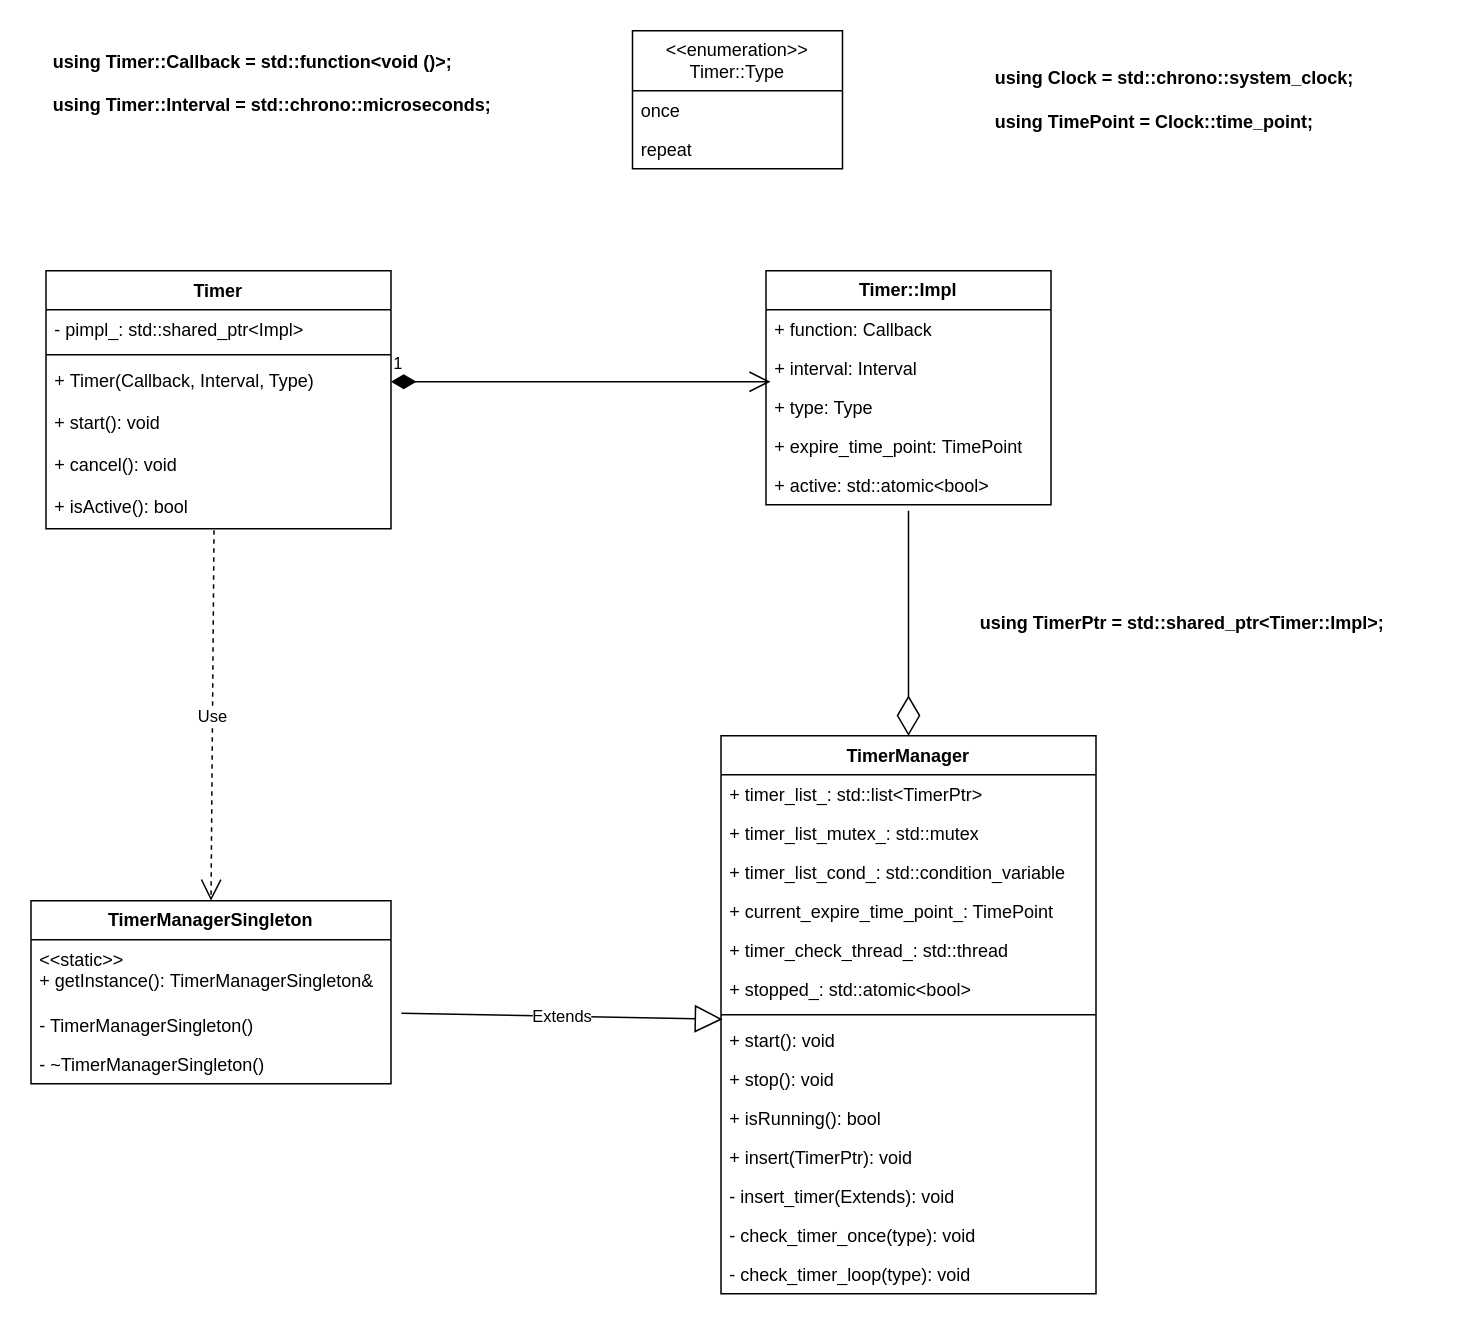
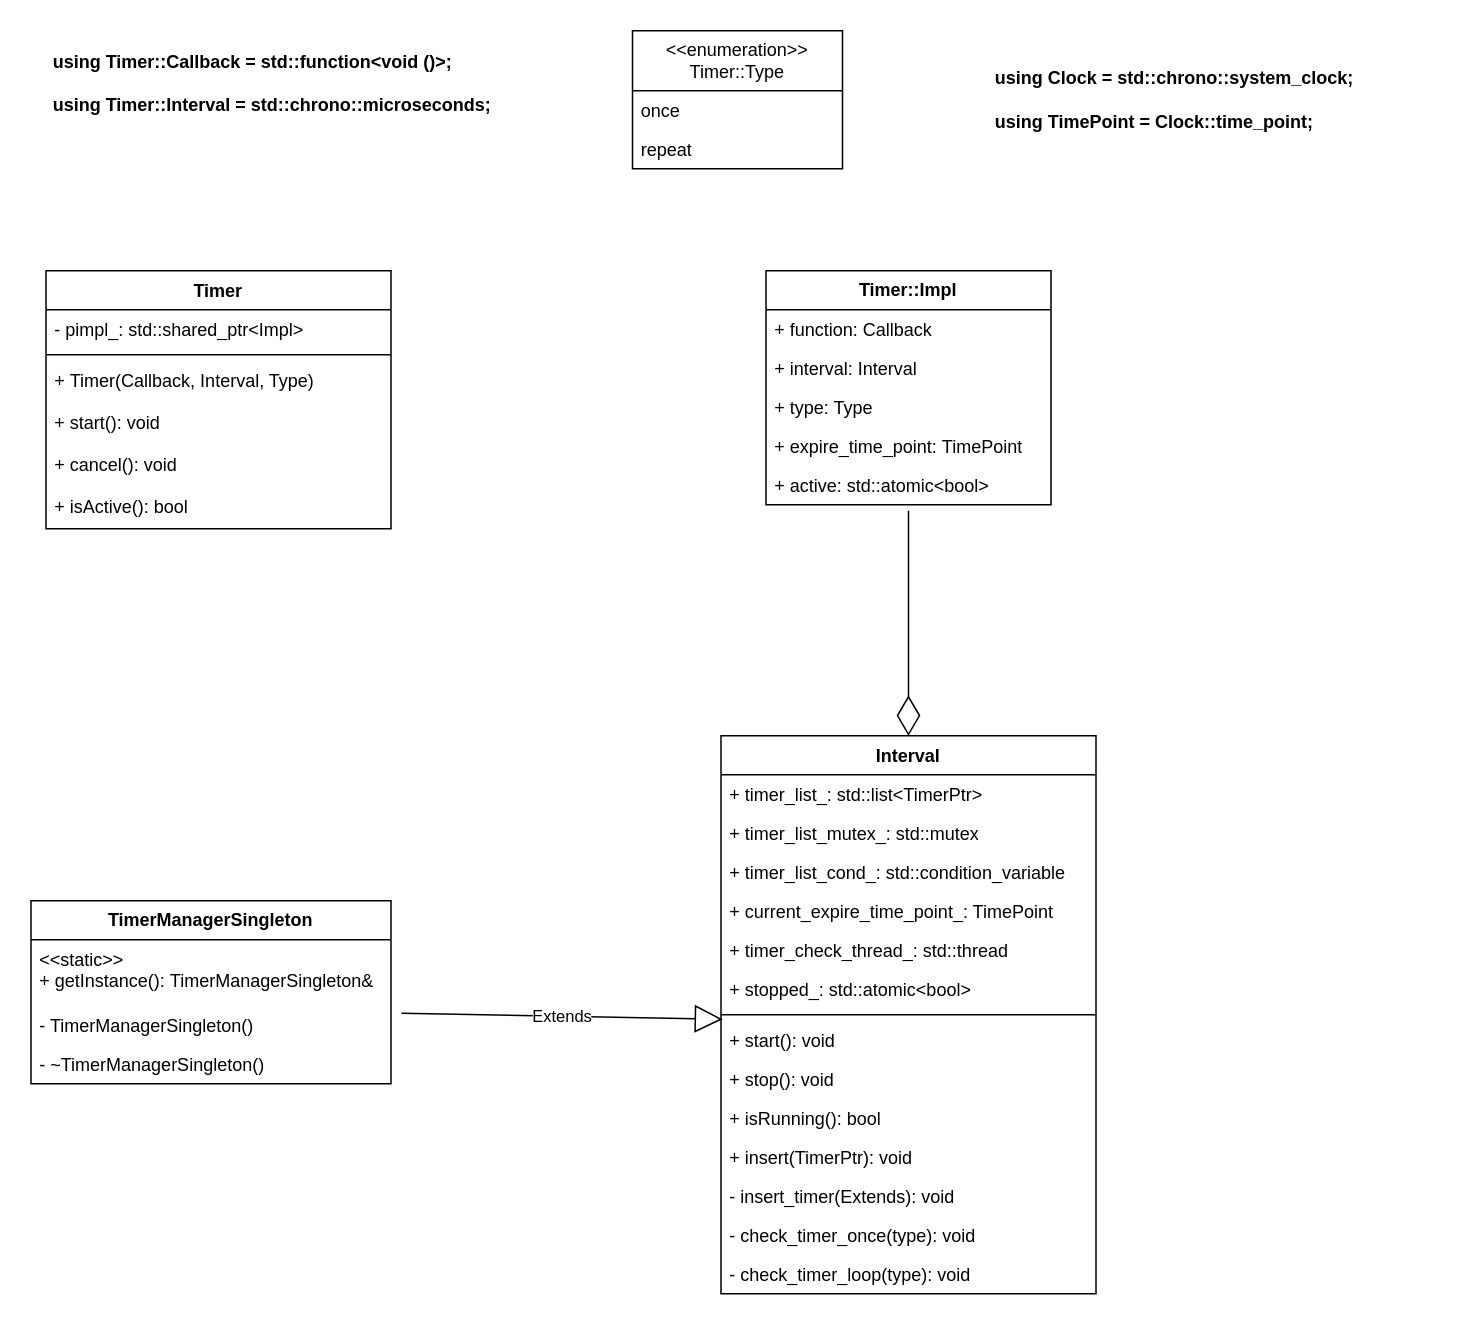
edge "+ Timer(Callback, Interval, Type)" -- "+ type: Type": removed, label "1"
node "using TimerPtr = std::shared_ptr<Timer::Impl>;": removed
edge "+ isActive(): bool" -> "TimerManagerSingleton": removed, label "Use"
node "TimerManager": label "TimerManager" -> "Interval"
